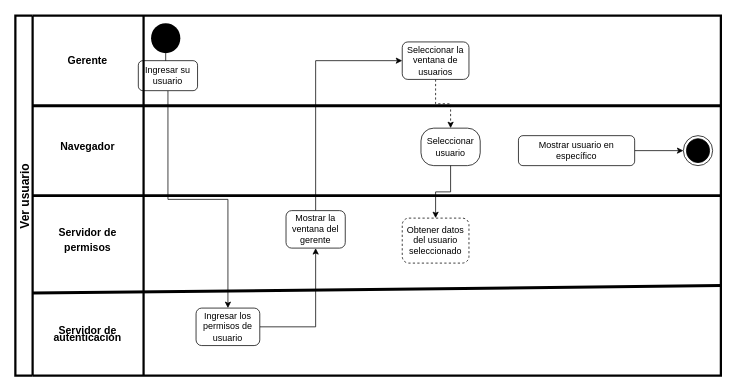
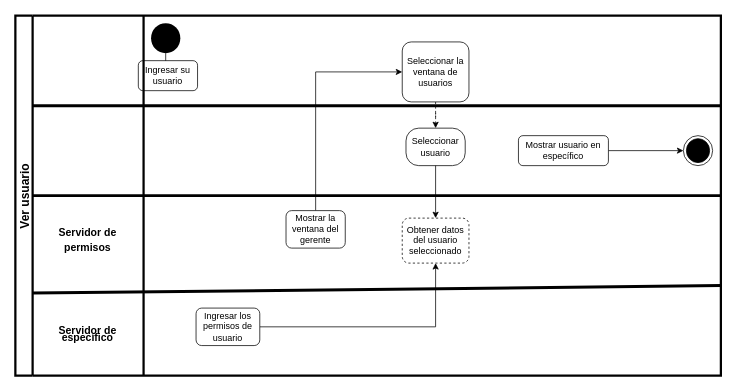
node "Gerente": removed
node "Seleccionar la ventana de usuarios": size 67x38 -> 67x60
node "Navegador": removed
node "Seleccionar usuario": moved (451, 147) -> (436, 147)
node "Mostrar usuario en específico": size 116x30 -> 90x30
edge "Ingresar su usuario" -> "Ingresar los permisos de usuario": removed
edge "Ingresar los permisos de usuario" -> "Mostrar la ventana del gerente": now "Ingresar los permisos de usuario" -> "Obtener datos del usuario seleccionado"
node "autenticación": label "autenticación" -> "específico"
